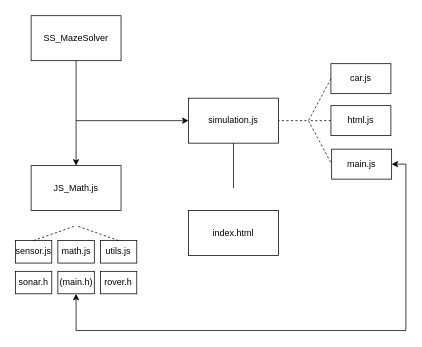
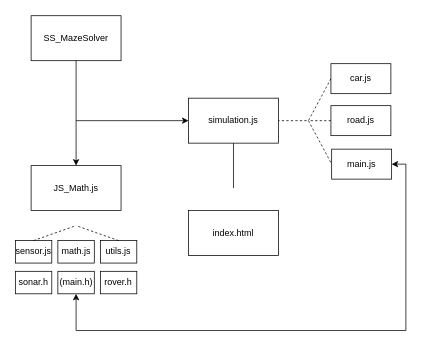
node "html.js": label "html.js" -> "road.js"
